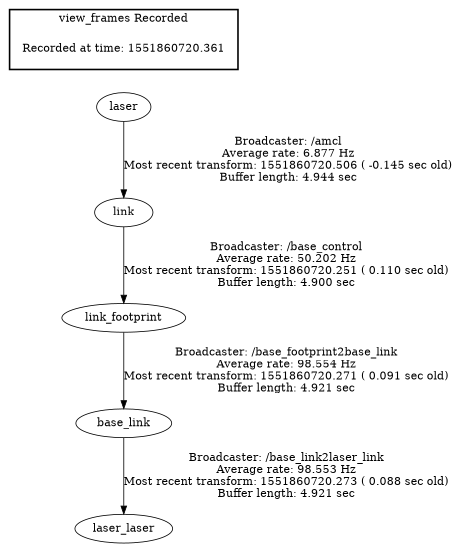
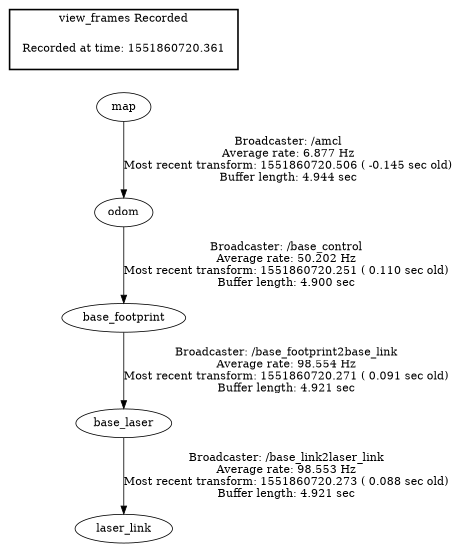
node "laser": label "laser" -> "map"
node "link": label "link" -> "odom"
node "link_footprint": label "link_footprint" -> "base_footprint"
node "base_link": label "base_link" -> "base_laser"
node "laser_laser": label "laser_laser" -> "laser_link"
